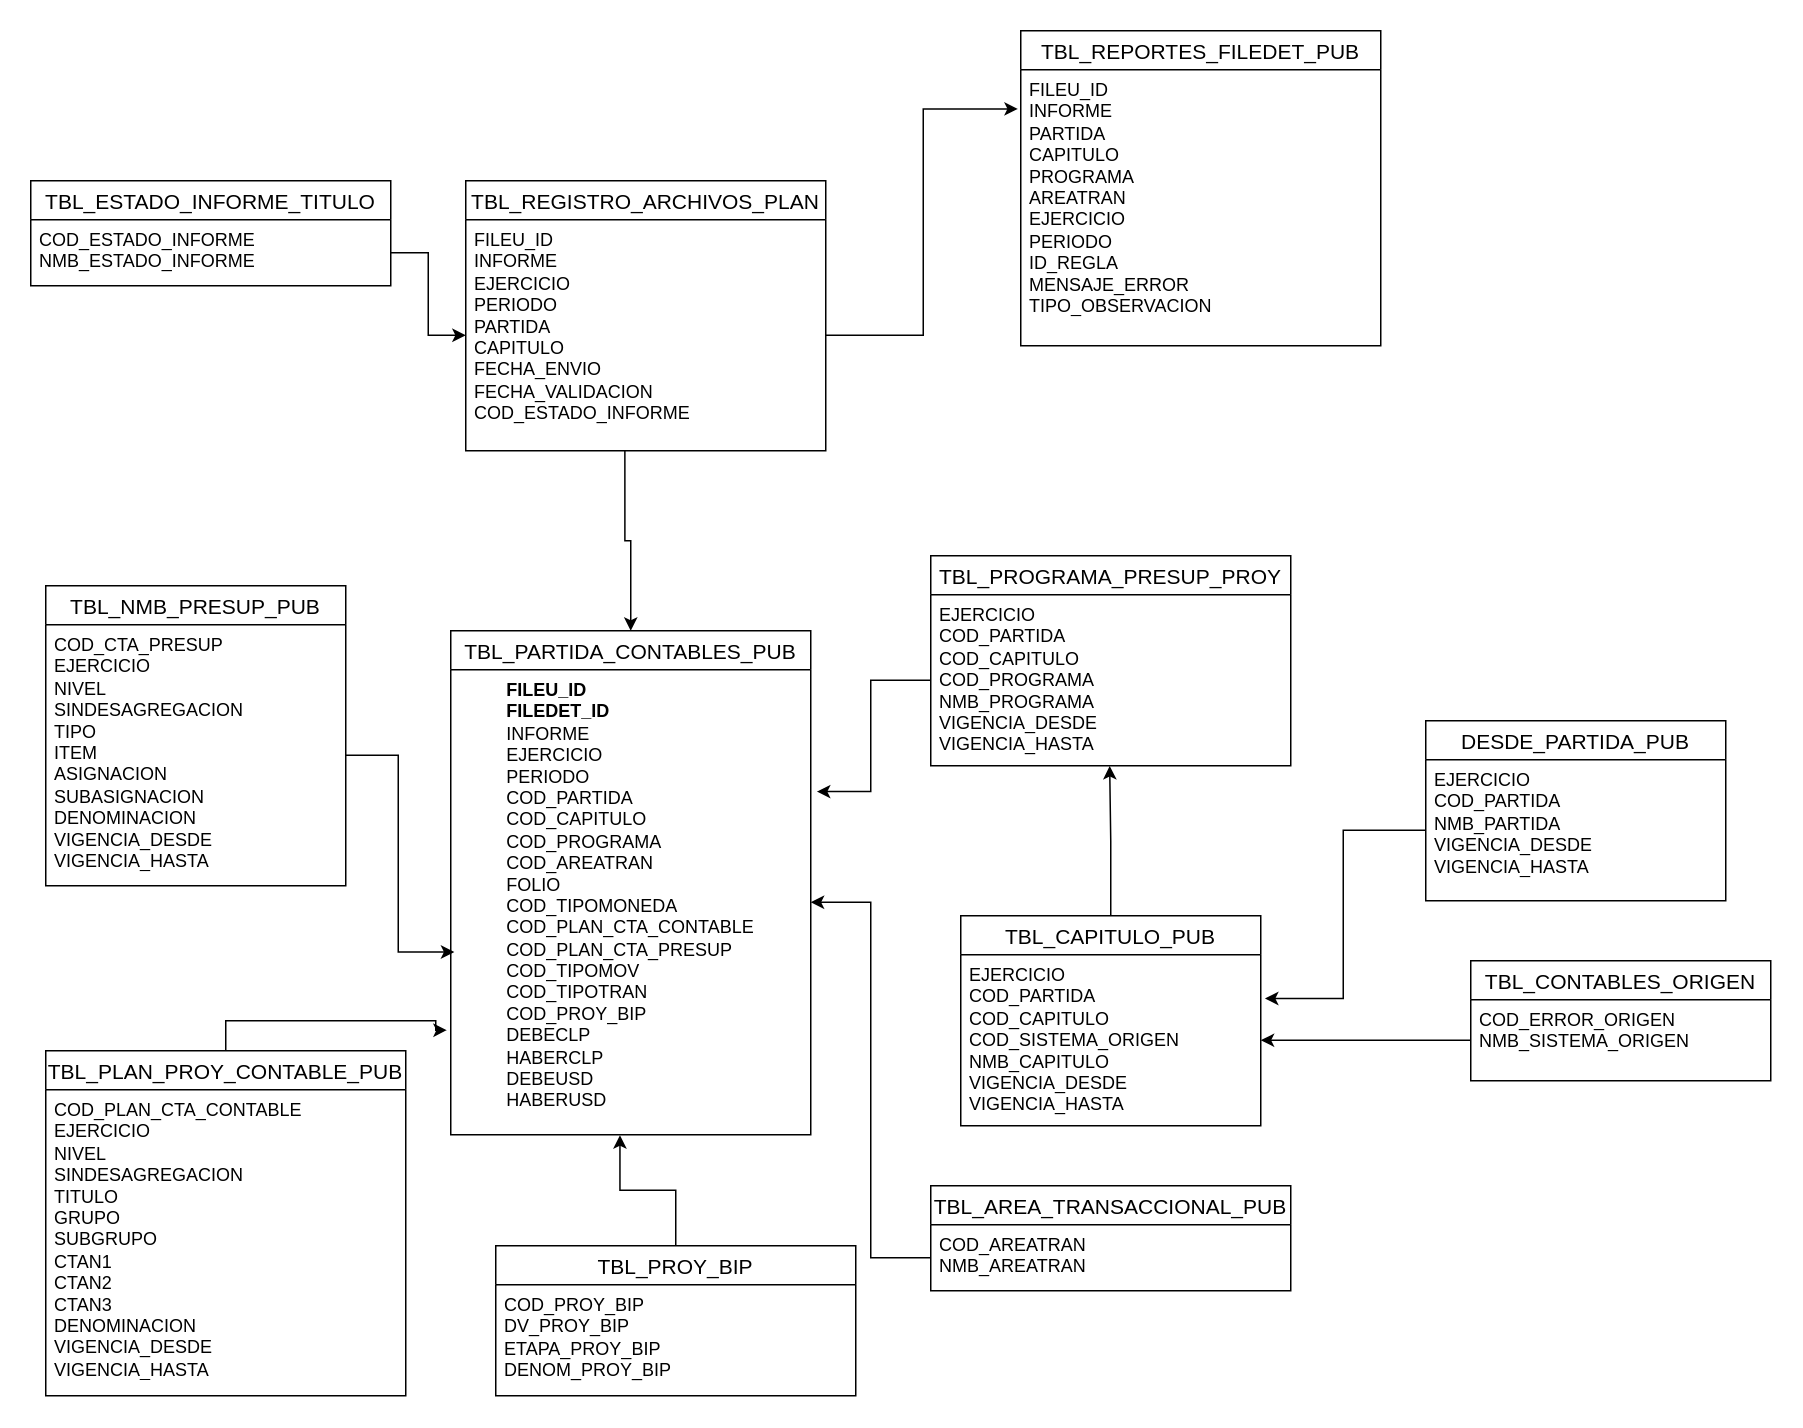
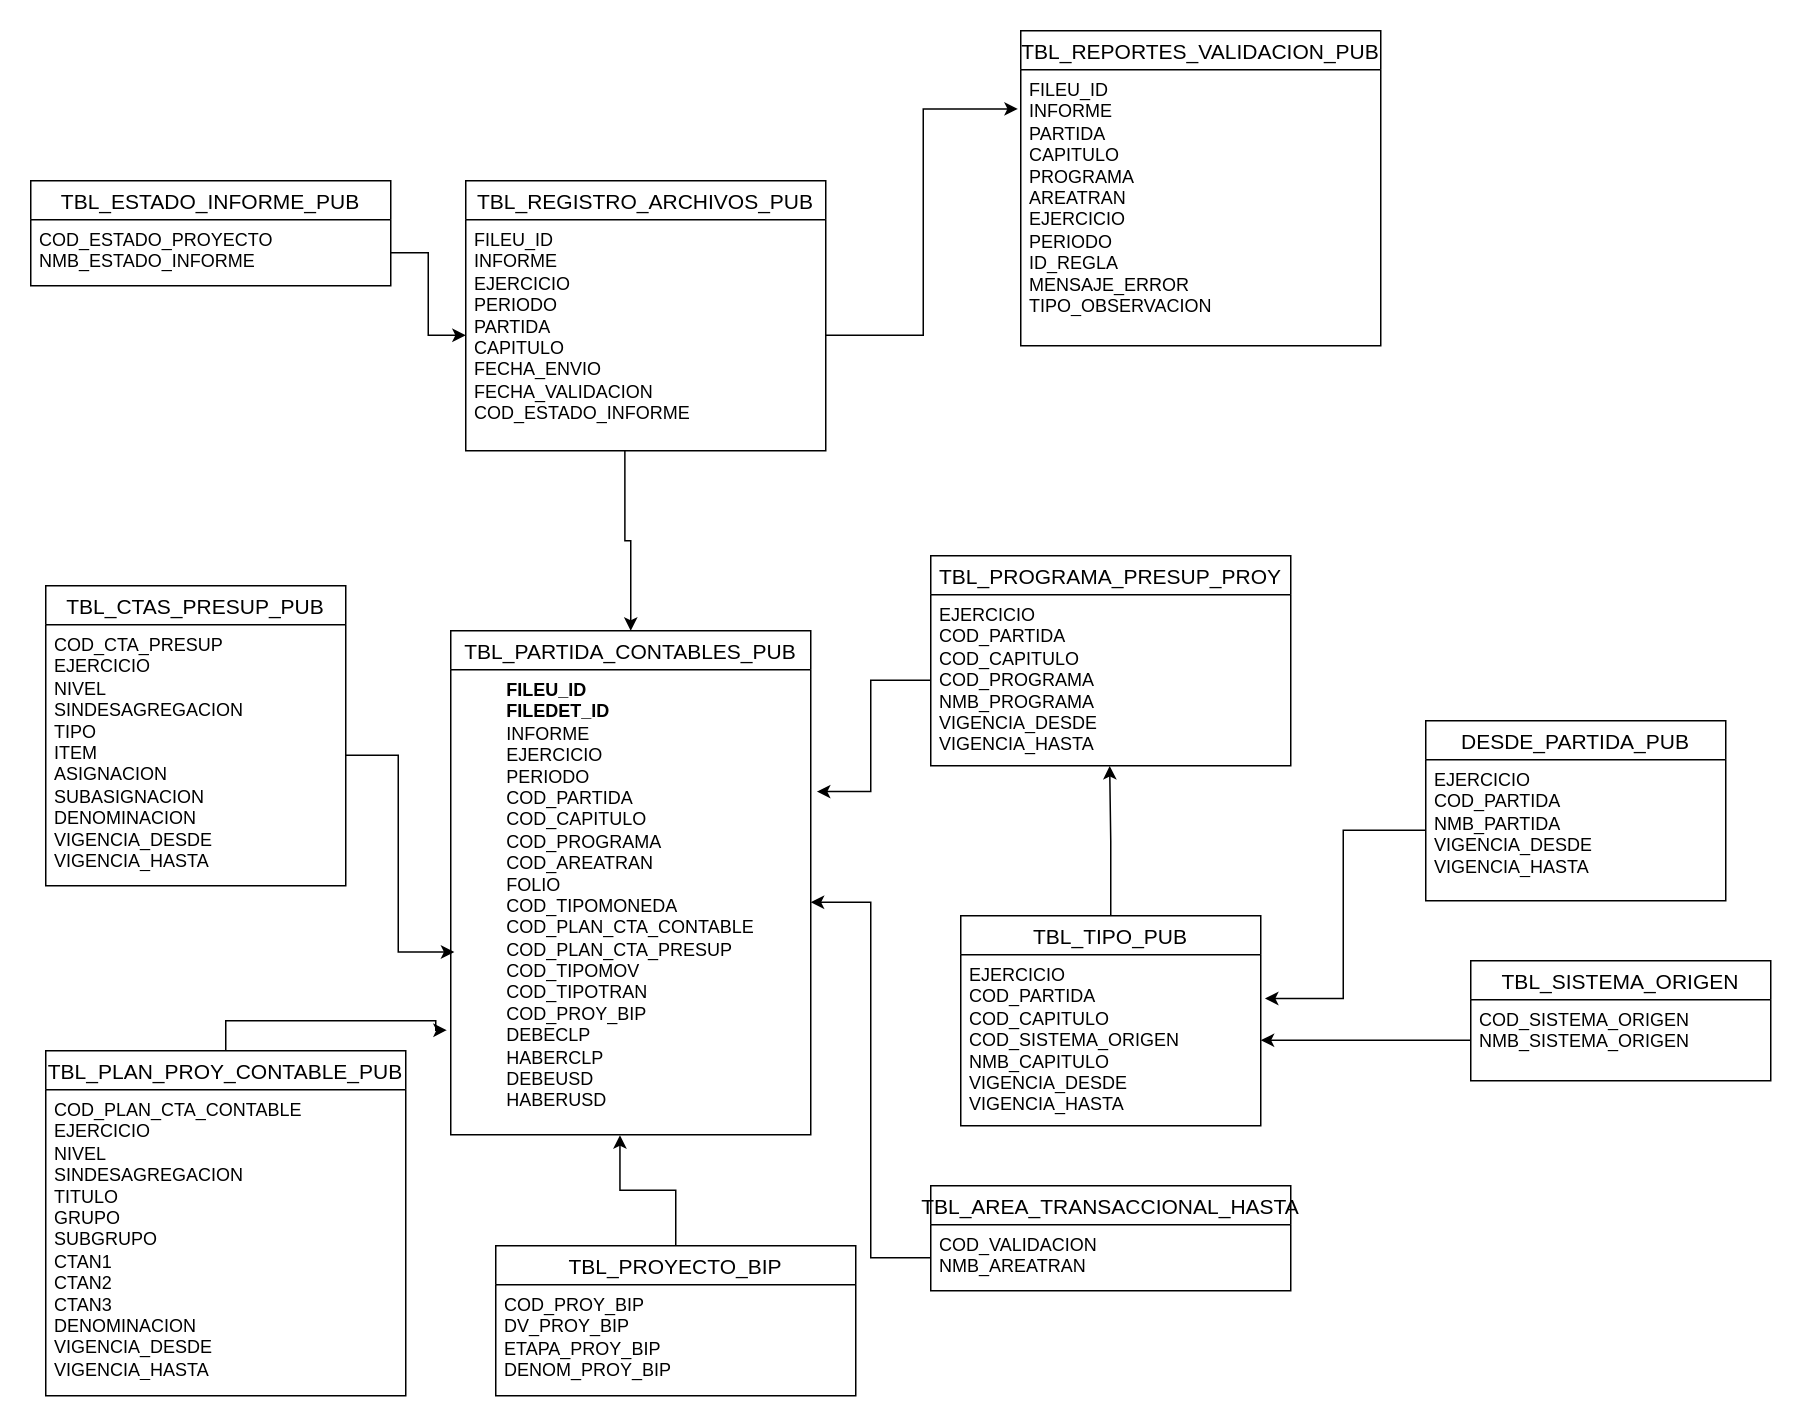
node "TBL_REPORTES_FILEDET_PUB": label "TBL_REPORTES_FILEDET_PUB" -> "TBL_REPORTES_VALIDACION_PUB"
node "TBL_ESTADO_INFORME_TITULO": label "TBL_ESTADO_INFORME_TITULO" -> "TBL_ESTADO_INFORME_PUB"
node "TBL_REGISTRO_ARCHIVOS_PLAN": label "TBL_REGISTRO_ARCHIVOS_PLAN" -> "TBL_REGISTRO_ARCHIVOS_PUB"
node "COD_ESTADO_INFORME NMB_ESTADO_INFORME": label "COD_ESTADO_INFORME NMB_ESTADO_INFORME" -> "COD_ESTADO_PROYECTO NMB_ESTADO_INFORME"
node "TBL_NMB_PRESUP_PUB": label "TBL_NMB_PRESUP_PUB" -> "TBL_CTAS_PRESUP_PUB"
node "TBL_CAPITULO_PUB": label "TBL_CAPITULO_PUB" -> "TBL_TIPO_PUB"
node "TBL_CONTABLES_ORIGEN": label "TBL_CONTABLES_ORIGEN" -> "TBL_SISTEMA_ORIGEN"
node "COD_ERROR_ORIGEN NMB_SISTEMA_ORIGEN": label "COD_ERROR_ORIGEN NMB_SISTEMA_ORIGEN" -> "COD_SISTEMA_ORIGEN NMB_SISTEMA_ORIGEN"
node "TBL_AREA_TRANSACCIONAL_PUB": label "TBL_AREA_TRANSACCIONAL_PUB" -> "TBL_AREA_TRANSACCIONAL_HASTA"
node "COD_AREATRAN NMB_AREATRAN": label "COD_AREATRAN NMB_AREATRAN" -> "COD_VALIDACION NMB_AREATRAN"
node "TBL_PROY_BIP": label "TBL_PROY_BIP" -> "TBL_PROYECTO_BIP"
